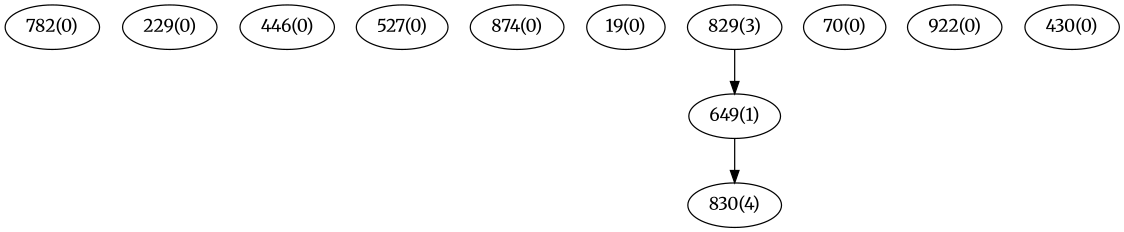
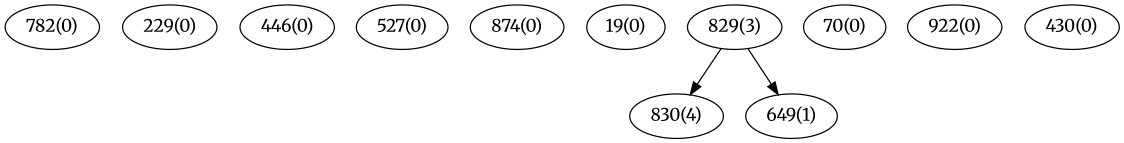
edge "649(1)" -> "830(4)": now "829(3)" -> "830(4)"
